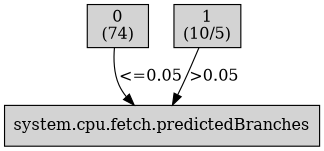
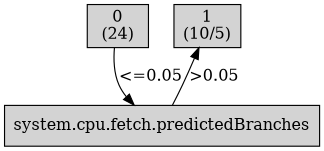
node "0 (74)": label "0 (74)" -> "0 (24)"
edge "1 (10/5)" -> "system.cpu.fetch.predictedBranches": reversed
